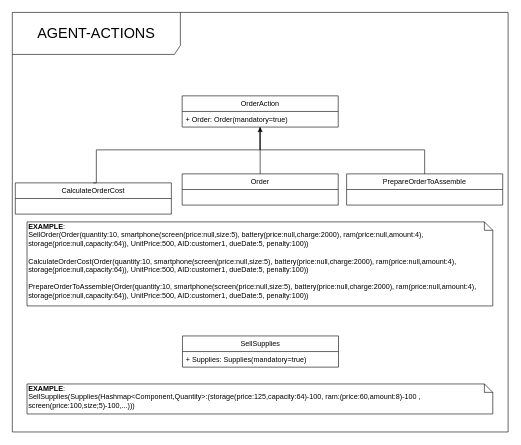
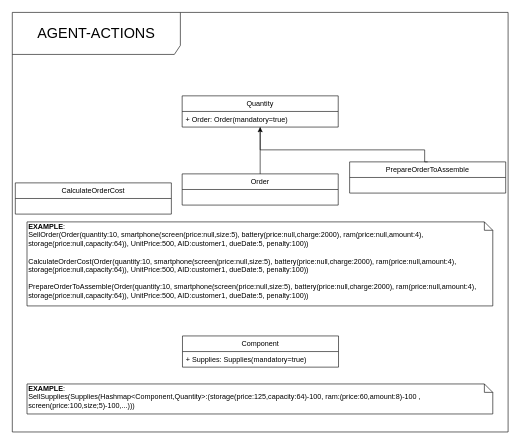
node "OrderAction": label "OrderAction" -> "Quantity"
edge "+ Order: Order(mandatory=true)" -- "CalculateOrderCost": removed
node "PrepareOrderToAssemble": moved (425, 189) -> (428, 177)
node "SellSupplies": label "SellSupplies" -> "Component"
